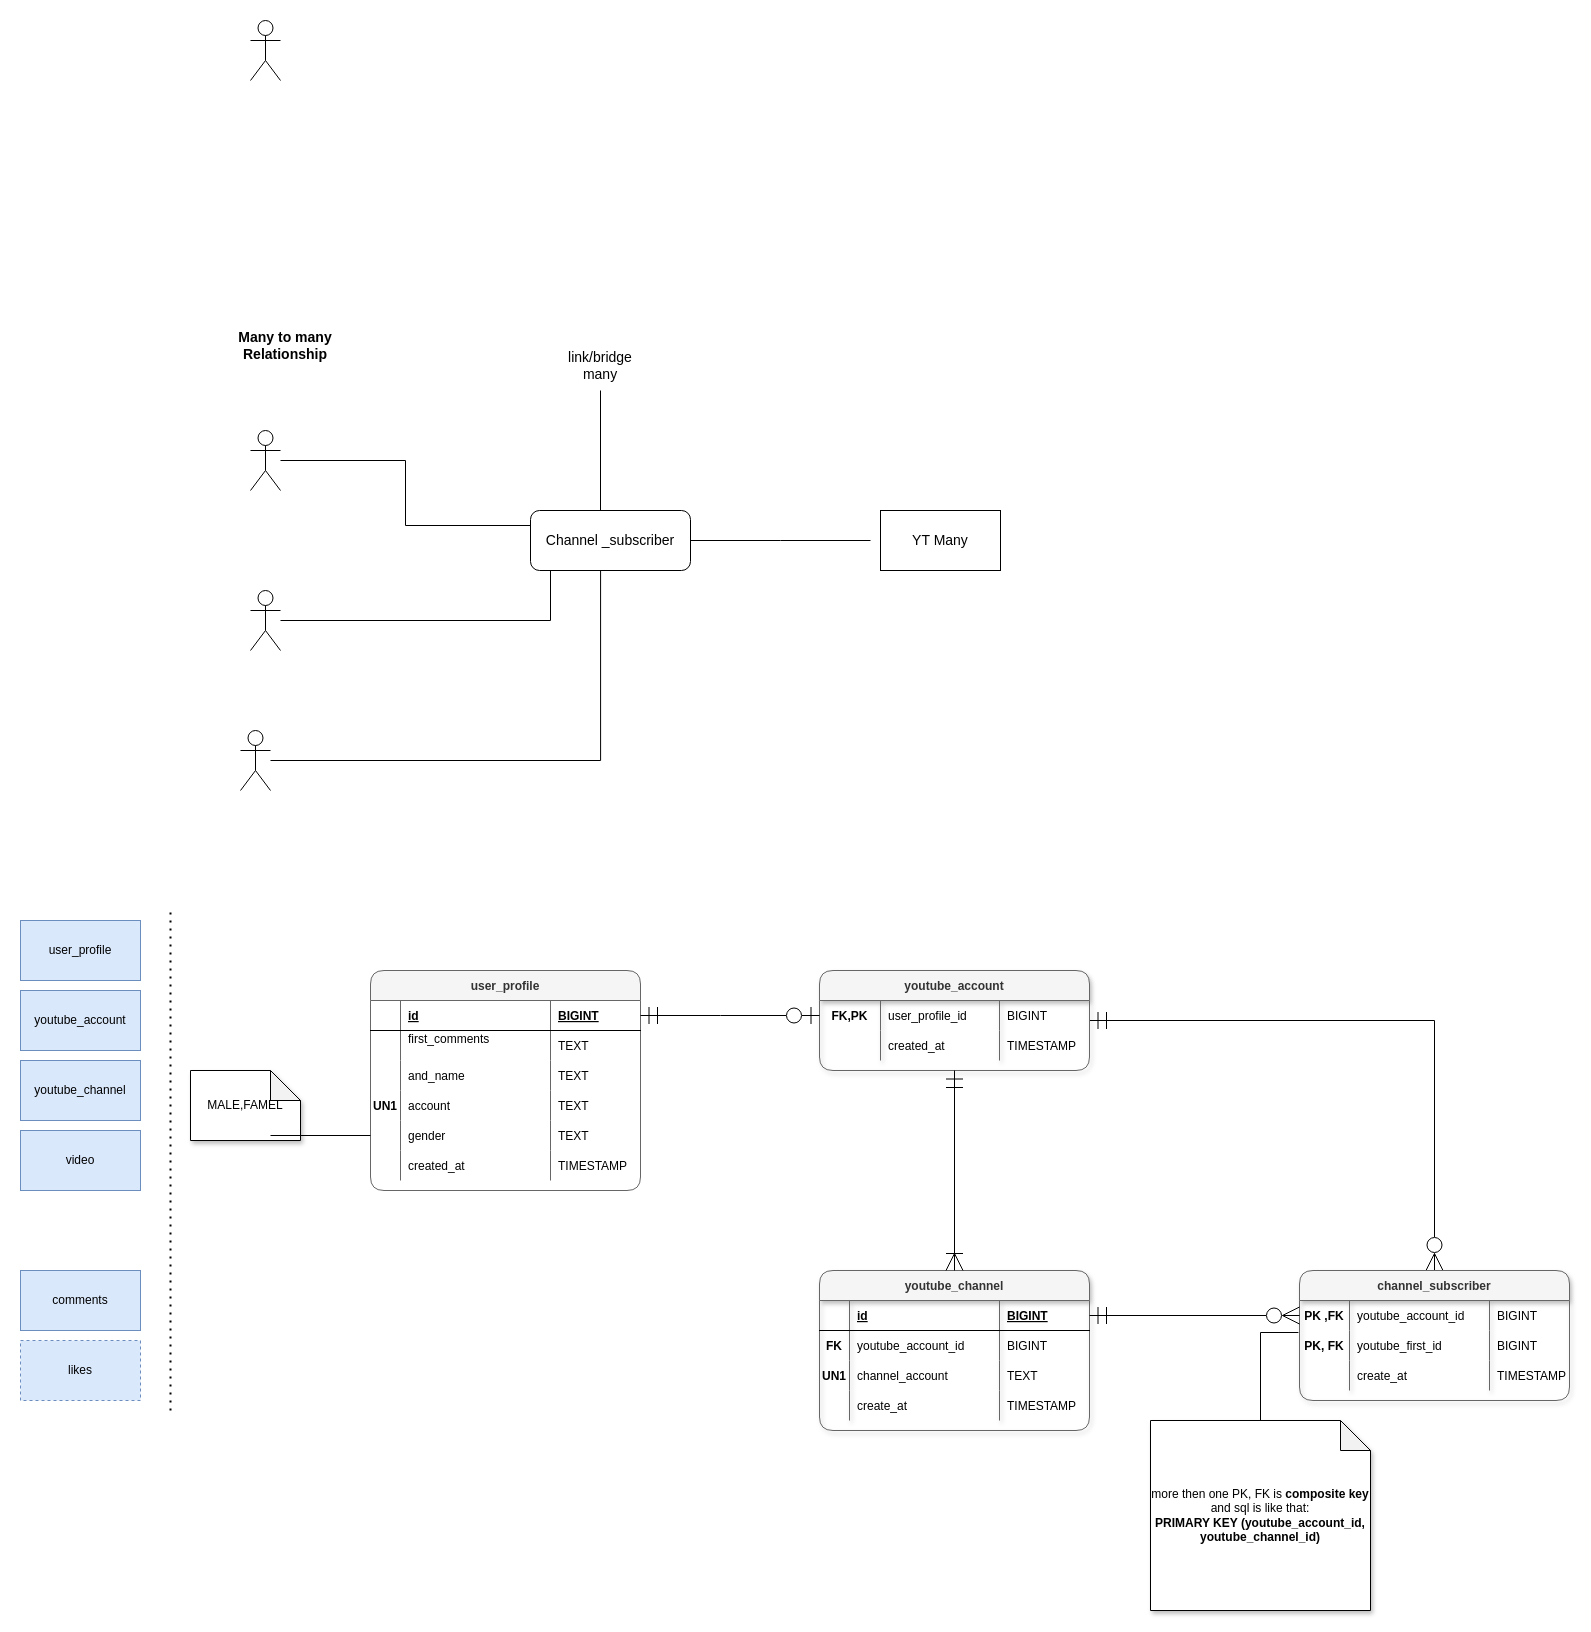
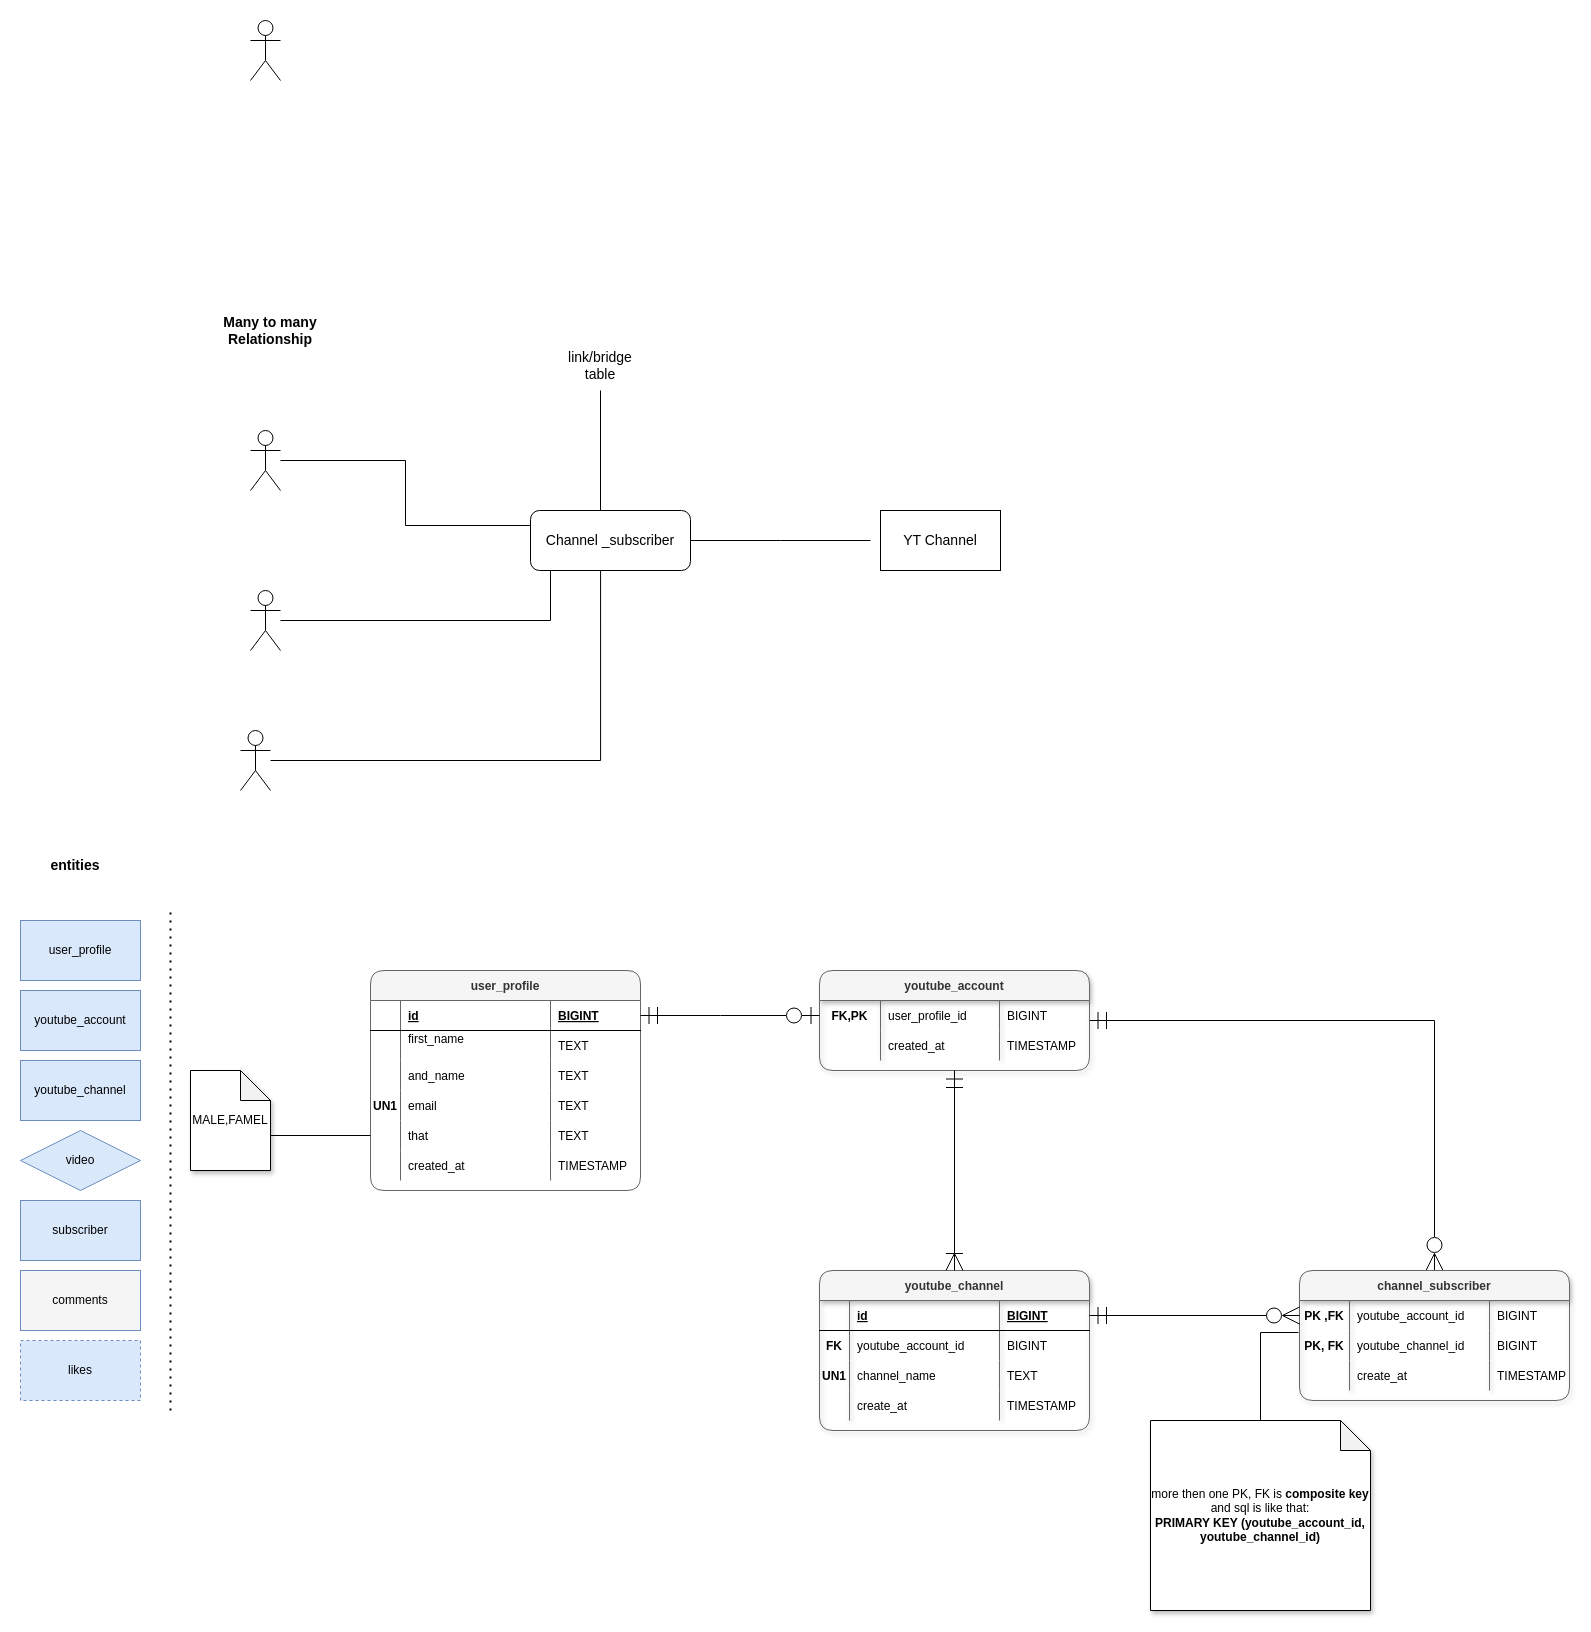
node "Many to many Relationship": moved (286, 346) -> (271, 331)
node "link/bridge many": label "link/bridge many" -> "link/bridge table"
node "YT Many": label "YT Many" -> "YT Channel"
node "entities": added
node "first_comments": label "first_comments" -> "first_name"
node "MALE,FAMEL": size 110x70 -> 80x100
node "account": label "account" -> "email"
node "gender": label "gender" -> "that"
node "video": shape rectangle -> diamond
node "subscriber": added
node "comments": fillcolor #dae8fc -> #f5f5f5
node "youtube_first_id": label "youtube_first_id" -> "youtube_channel_id"
node "channel_account": label "channel_account" -> "channel_name"
